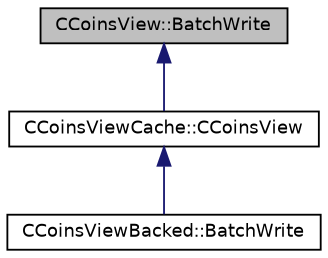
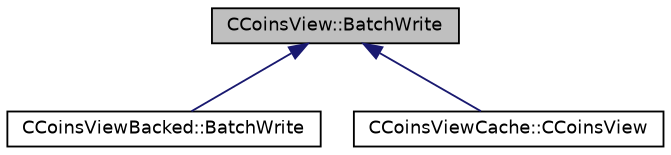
edge "CCoinsViewBacked::BatchWrite" -> "CCoinsViewCache::CCoinsView": now "CCoinsViewBacked::BatchWrite" -> "CCoinsView::BatchWrite"
